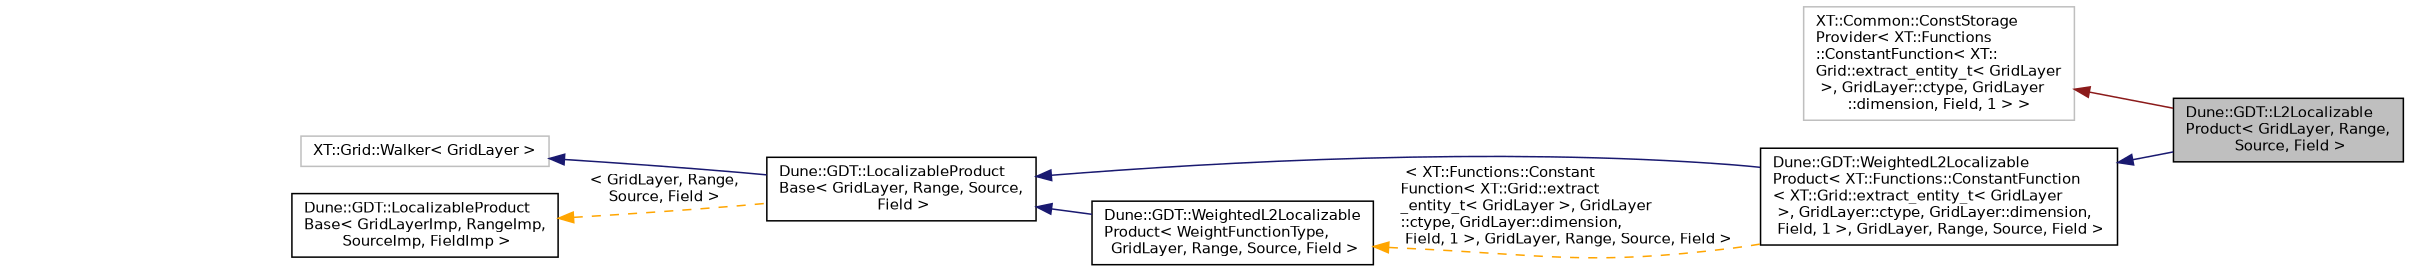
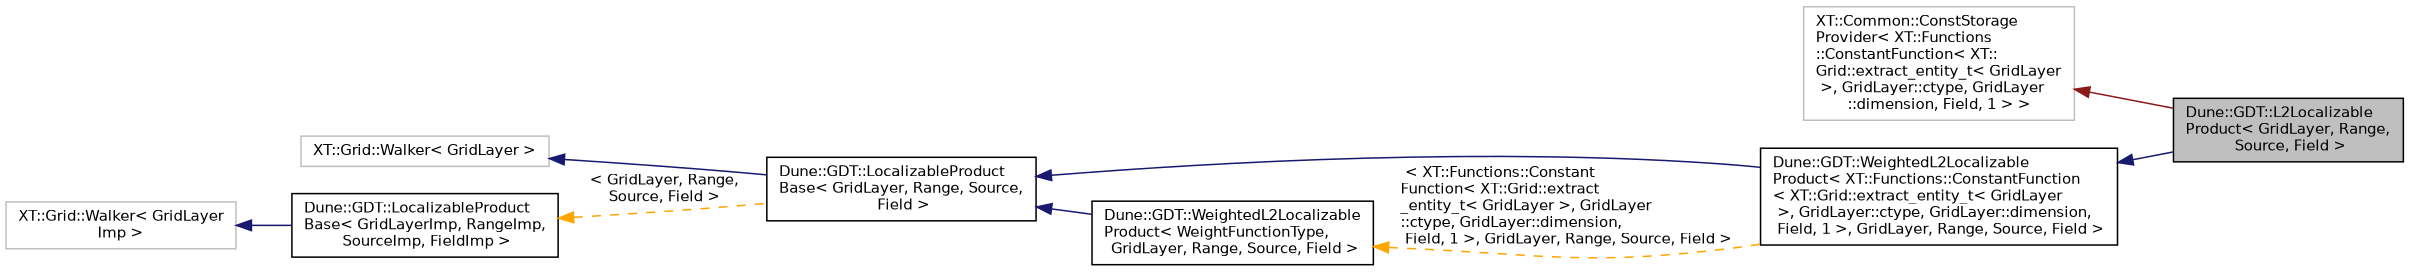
node "XT::Grid::Walker< GridLayer Imp >": added
